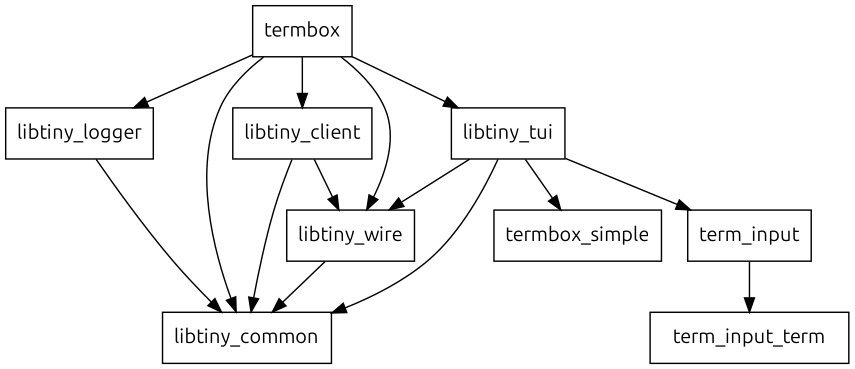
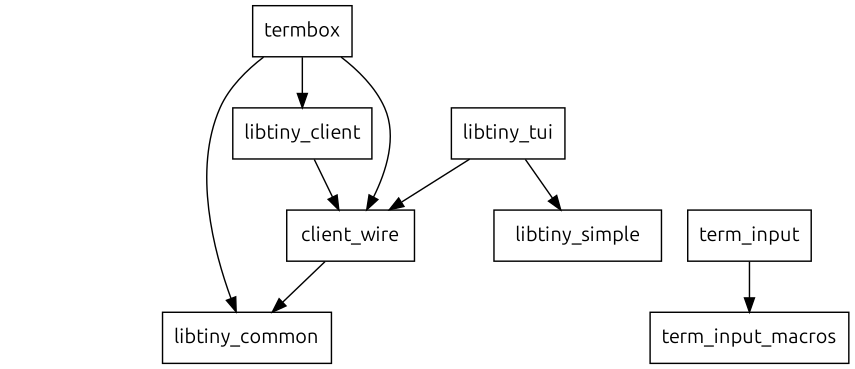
edge "termbox" -> "libtiny_tui": removed
node "libtiny_logger": removed
edge "libtiny_tui" -> "term_input": removed
edge "libtiny_client" -> "libtiny_common": removed
node "libtiny_wire": label "libtiny_wire" -> "client_wire"
node "termbox_simple": label "termbox_simple" -> "libtiny_simple"
edge "libtiny_tui" -> "libtiny_common": removed
node "term_input_term": label "term_input_term" -> "term_input_macros"
